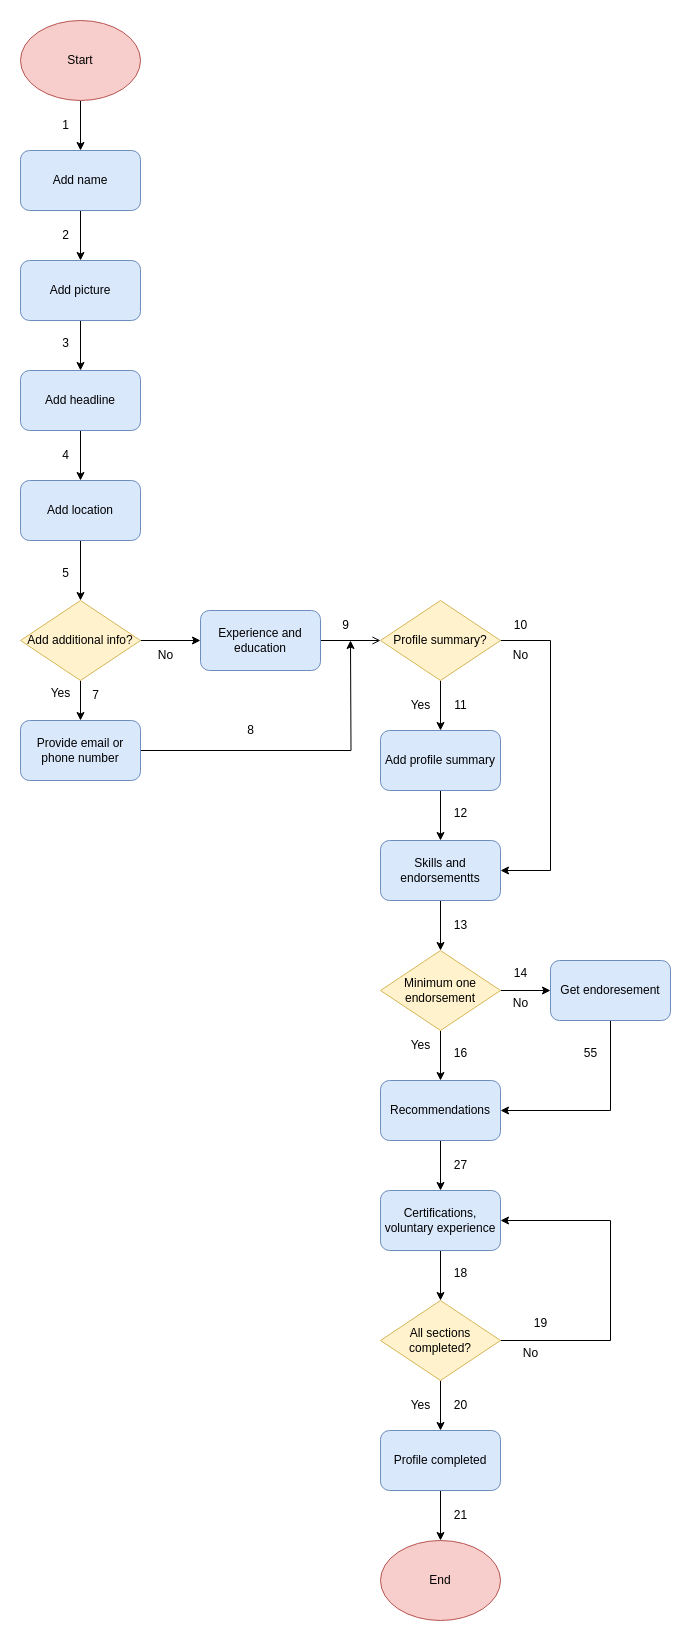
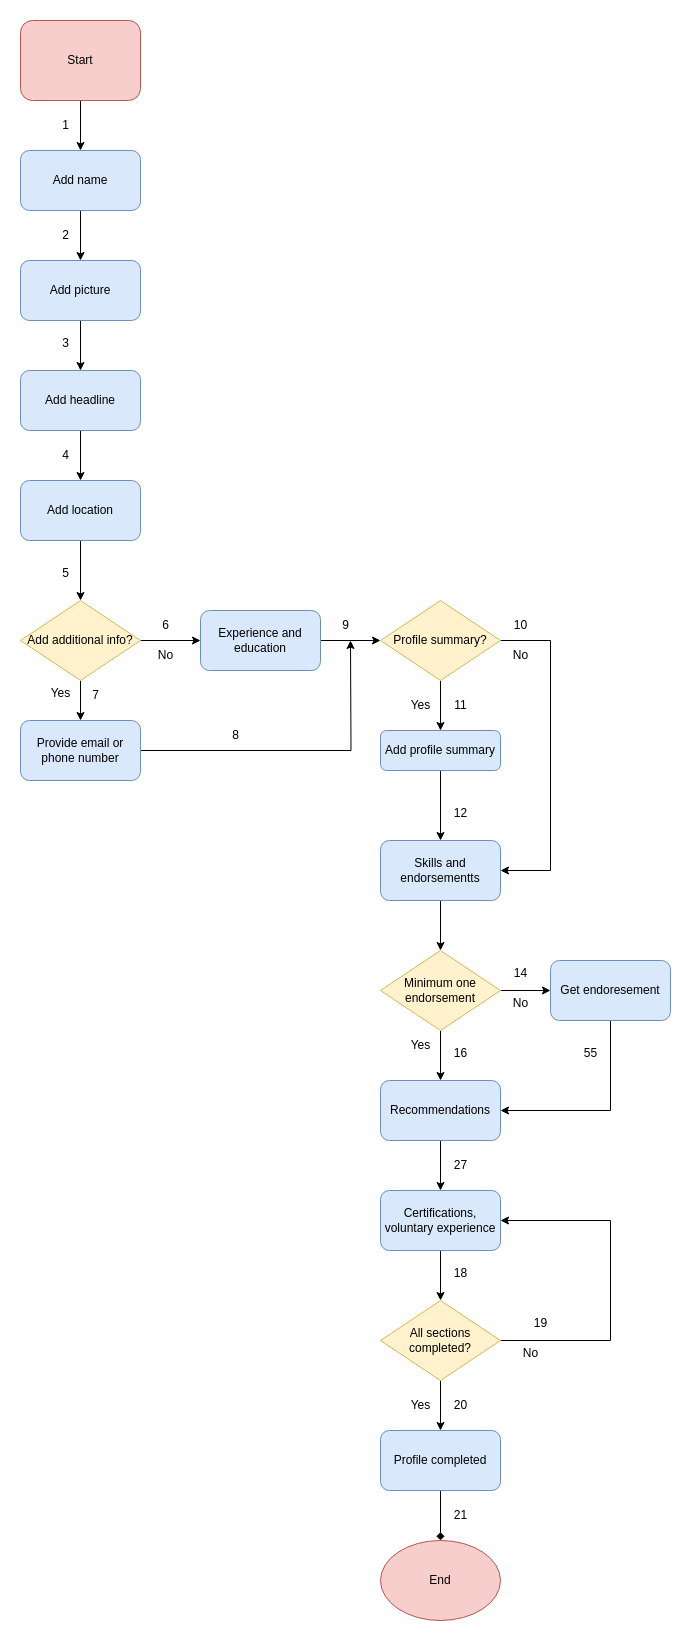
node "Start": shape ellipse -> rounded rectangle
node "6": added
edge "Experience and education" -> "Profile summary?": arrowhead open -> classic
node "8": moved (251, 731) -> (236, 736)
node "Add profile summary": size 120x60 -> 120x40
node "13": removed
edge "Profile completed" -> "End": arrowhead classic -> diamond
